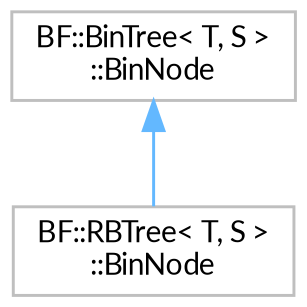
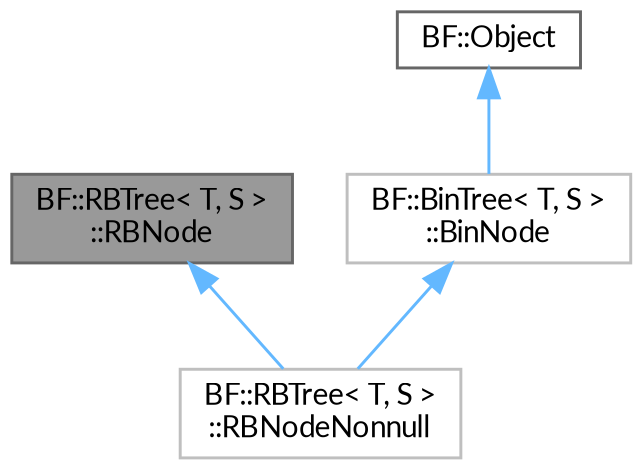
node "BF::Object": added
node "BF::RBTree< T, S > ::RBNode": added
node "BF::RBTree< T, S > ::BinNode": label "BF::RBTree< T, S > ::BinNode" -> "BF::RBTree< T, S > ::RBNodeNonnull"
